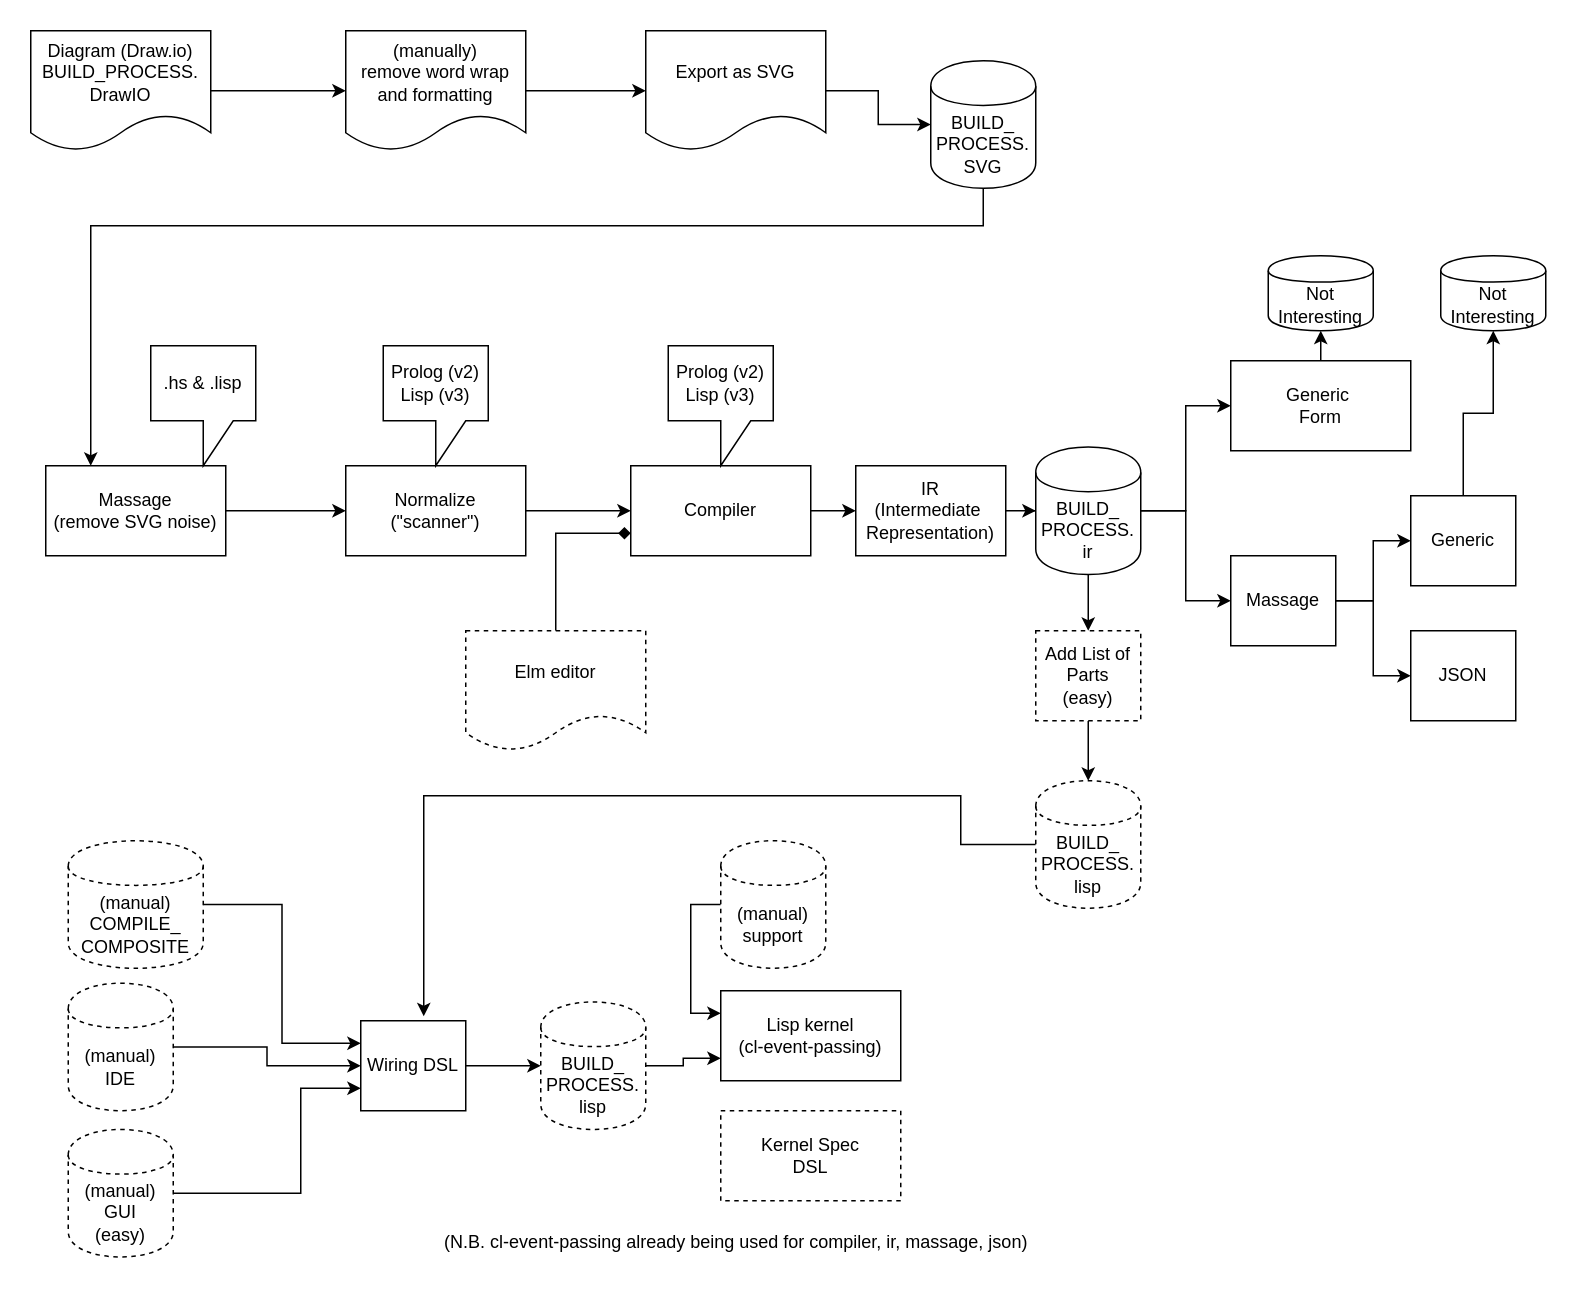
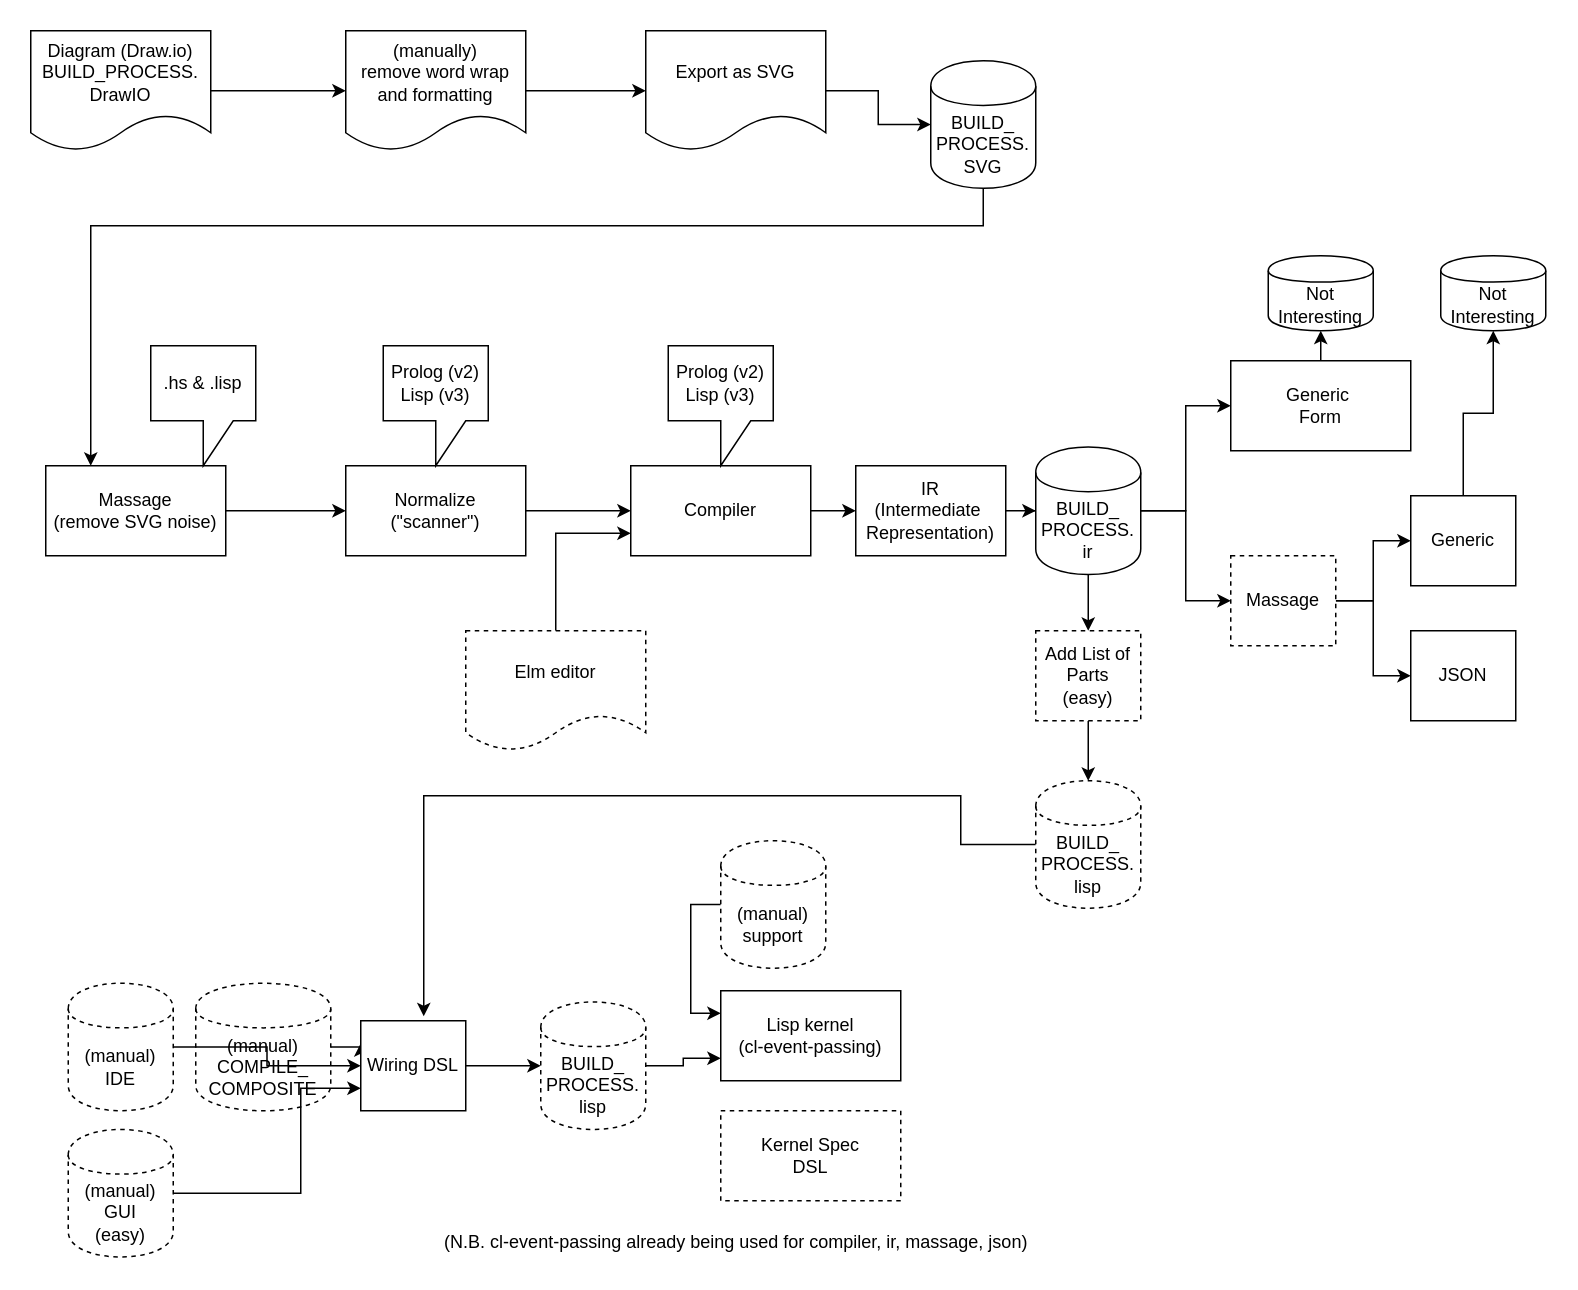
edge "Elm editor" -> "Compiler": arrowhead diamond -> classic
node "Massage": style solid -> dashed
node "(manual) COMPILE_ COMPOSITE": moved (136, 905) -> (263, 1047)
